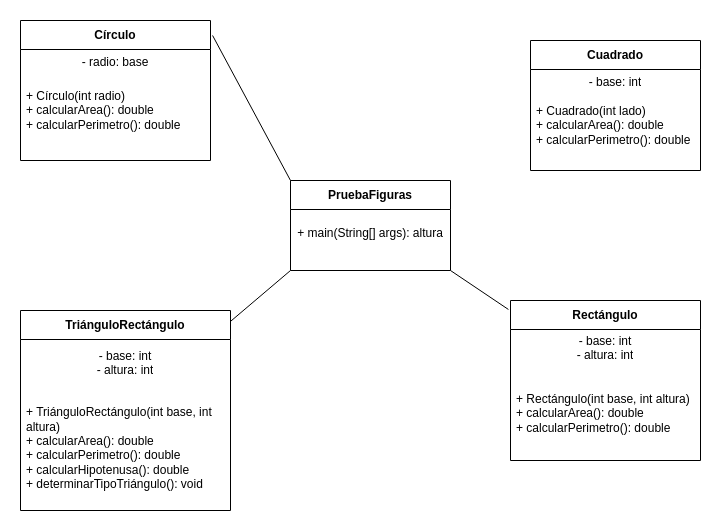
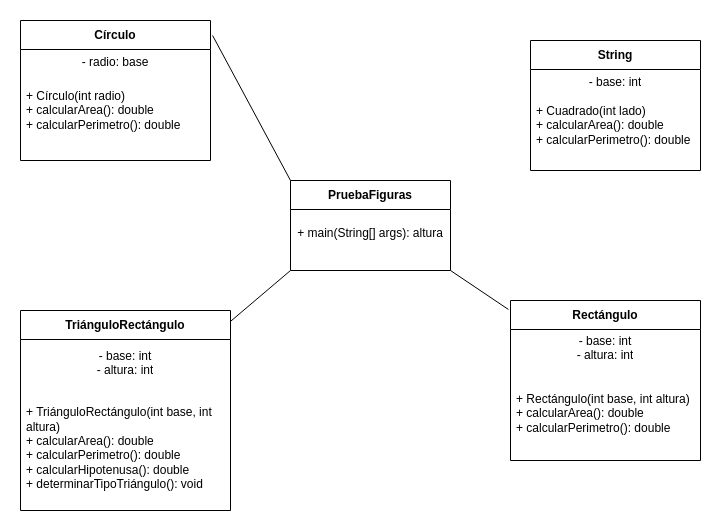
node "Cuadrado": label "Cuadrado" -> "String"
